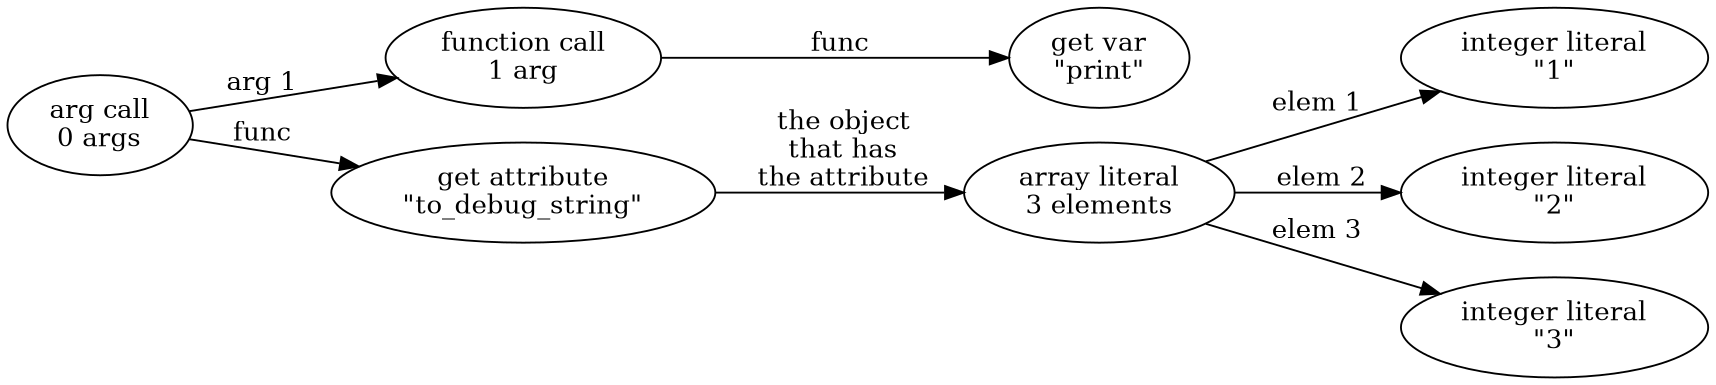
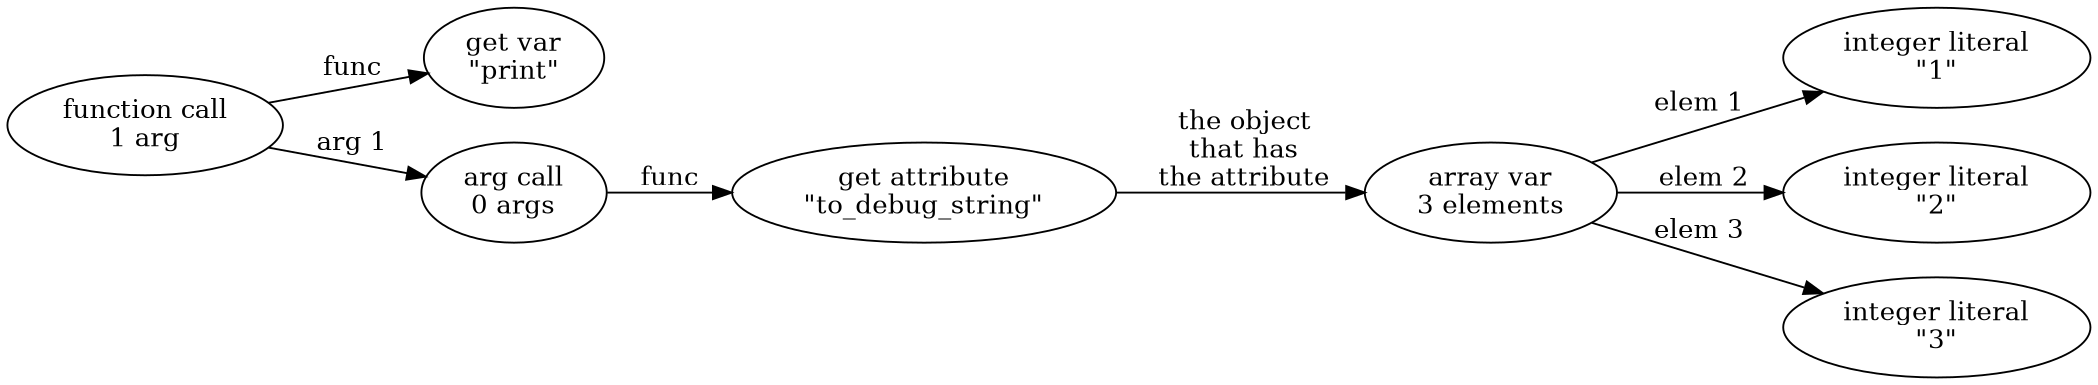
edge "arg call 0 args" -> "function call 1 arg": reversed
node "array literal 3 elements": label "array literal 3 elements" -> "array var 3 elements"
